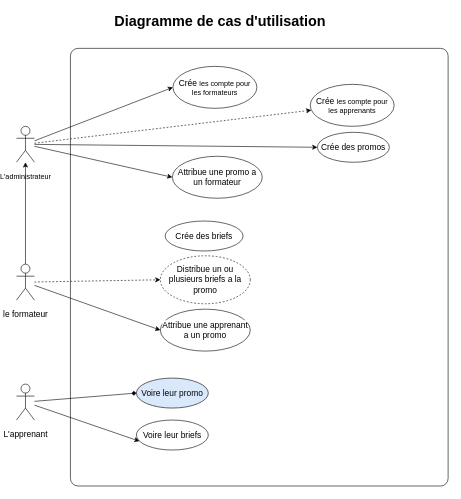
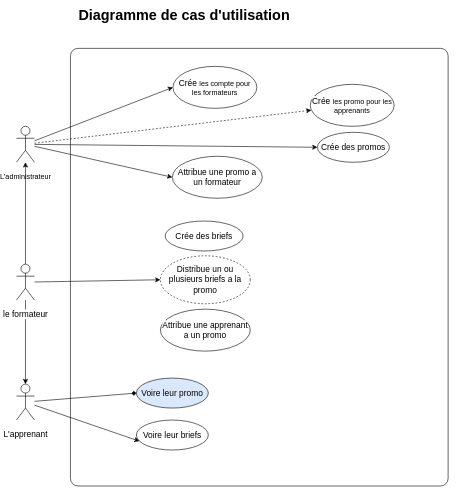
node "Diagramme de cas d'utilisation": moved (221, 21) -> (185, 15)
node "Crée les compte pour les apprenants": label "Crée les compte pour les apprenants" -> "Crée les promo pour les apprenants"
edge "le formateur" -> "Distribue un ou plusieurs briefs a la promo": style dashed -> solid
edge "le formateur" -> "Attribue une apprenant a un promo": now "le formateur" -> "L'apprenant"
